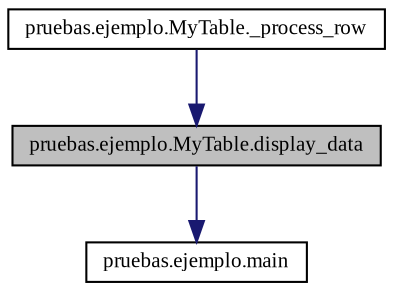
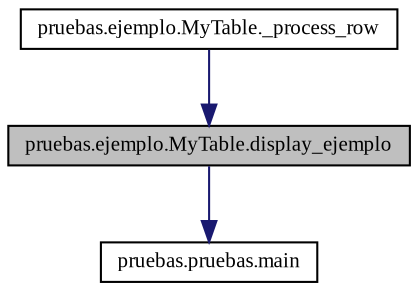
node "pruebas.ejemplo.MyTable.display_data": label "pruebas.ejemplo.MyTable.display_data" -> "pruebas.ejemplo.MyTable.display_ejemplo"
node "pruebas.ejemplo.main": label "pruebas.ejemplo.main" -> "pruebas.pruebas.main"
